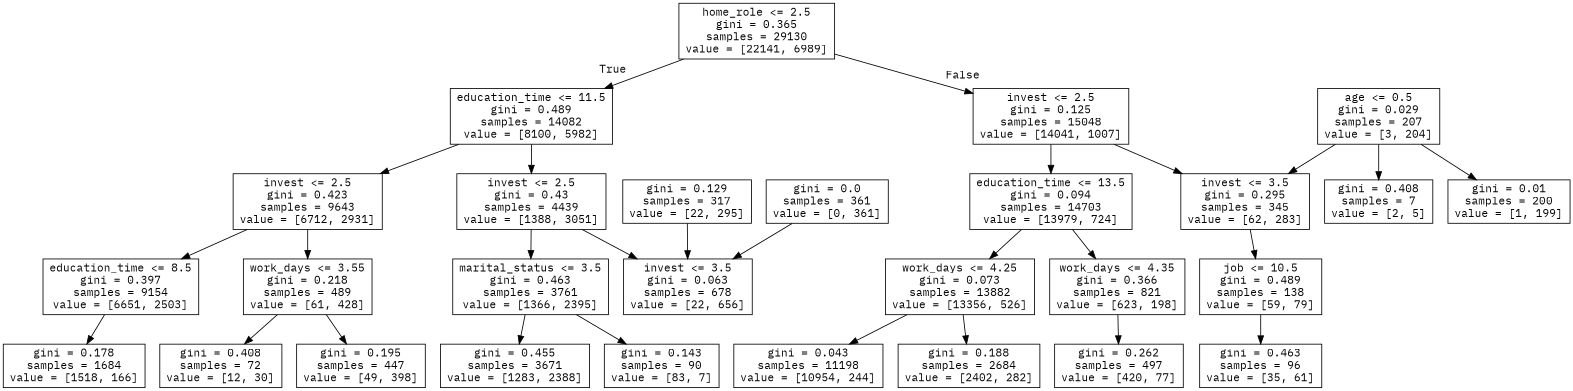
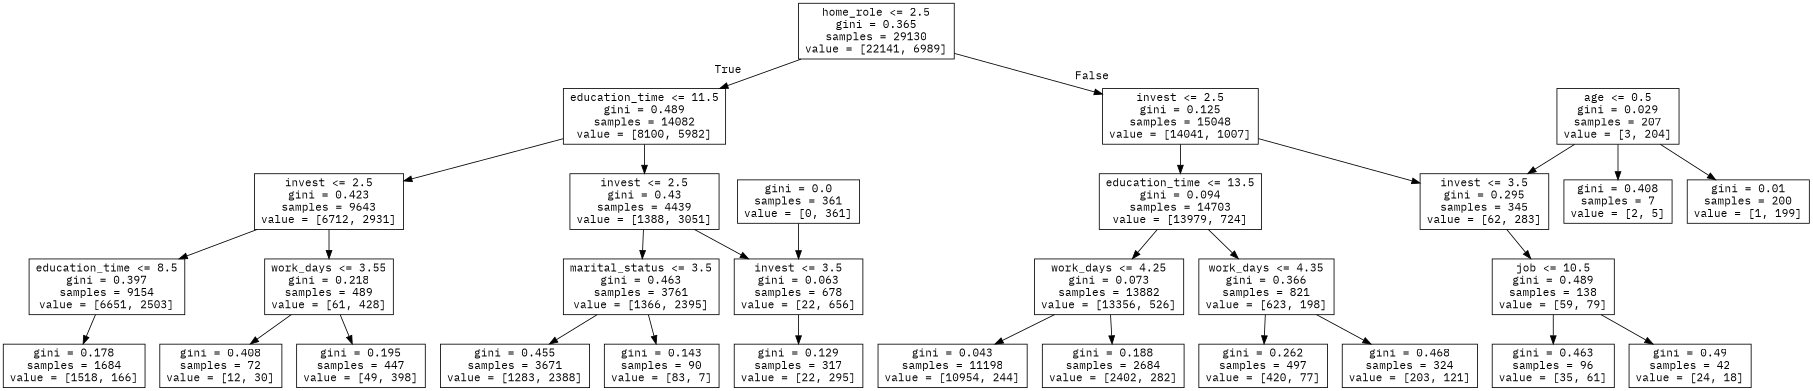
edge "gini = 0.129 samples = 317 value = [22, 295]" -> "invest <= 3.5 gini = 0.063 samples = 678 value = [22, 656]": reversed
node "gini = 0.468 samples = 324 value = [203, 121]": added
node "gini = 0.49 samples = 42 value = [24, 18]": added
